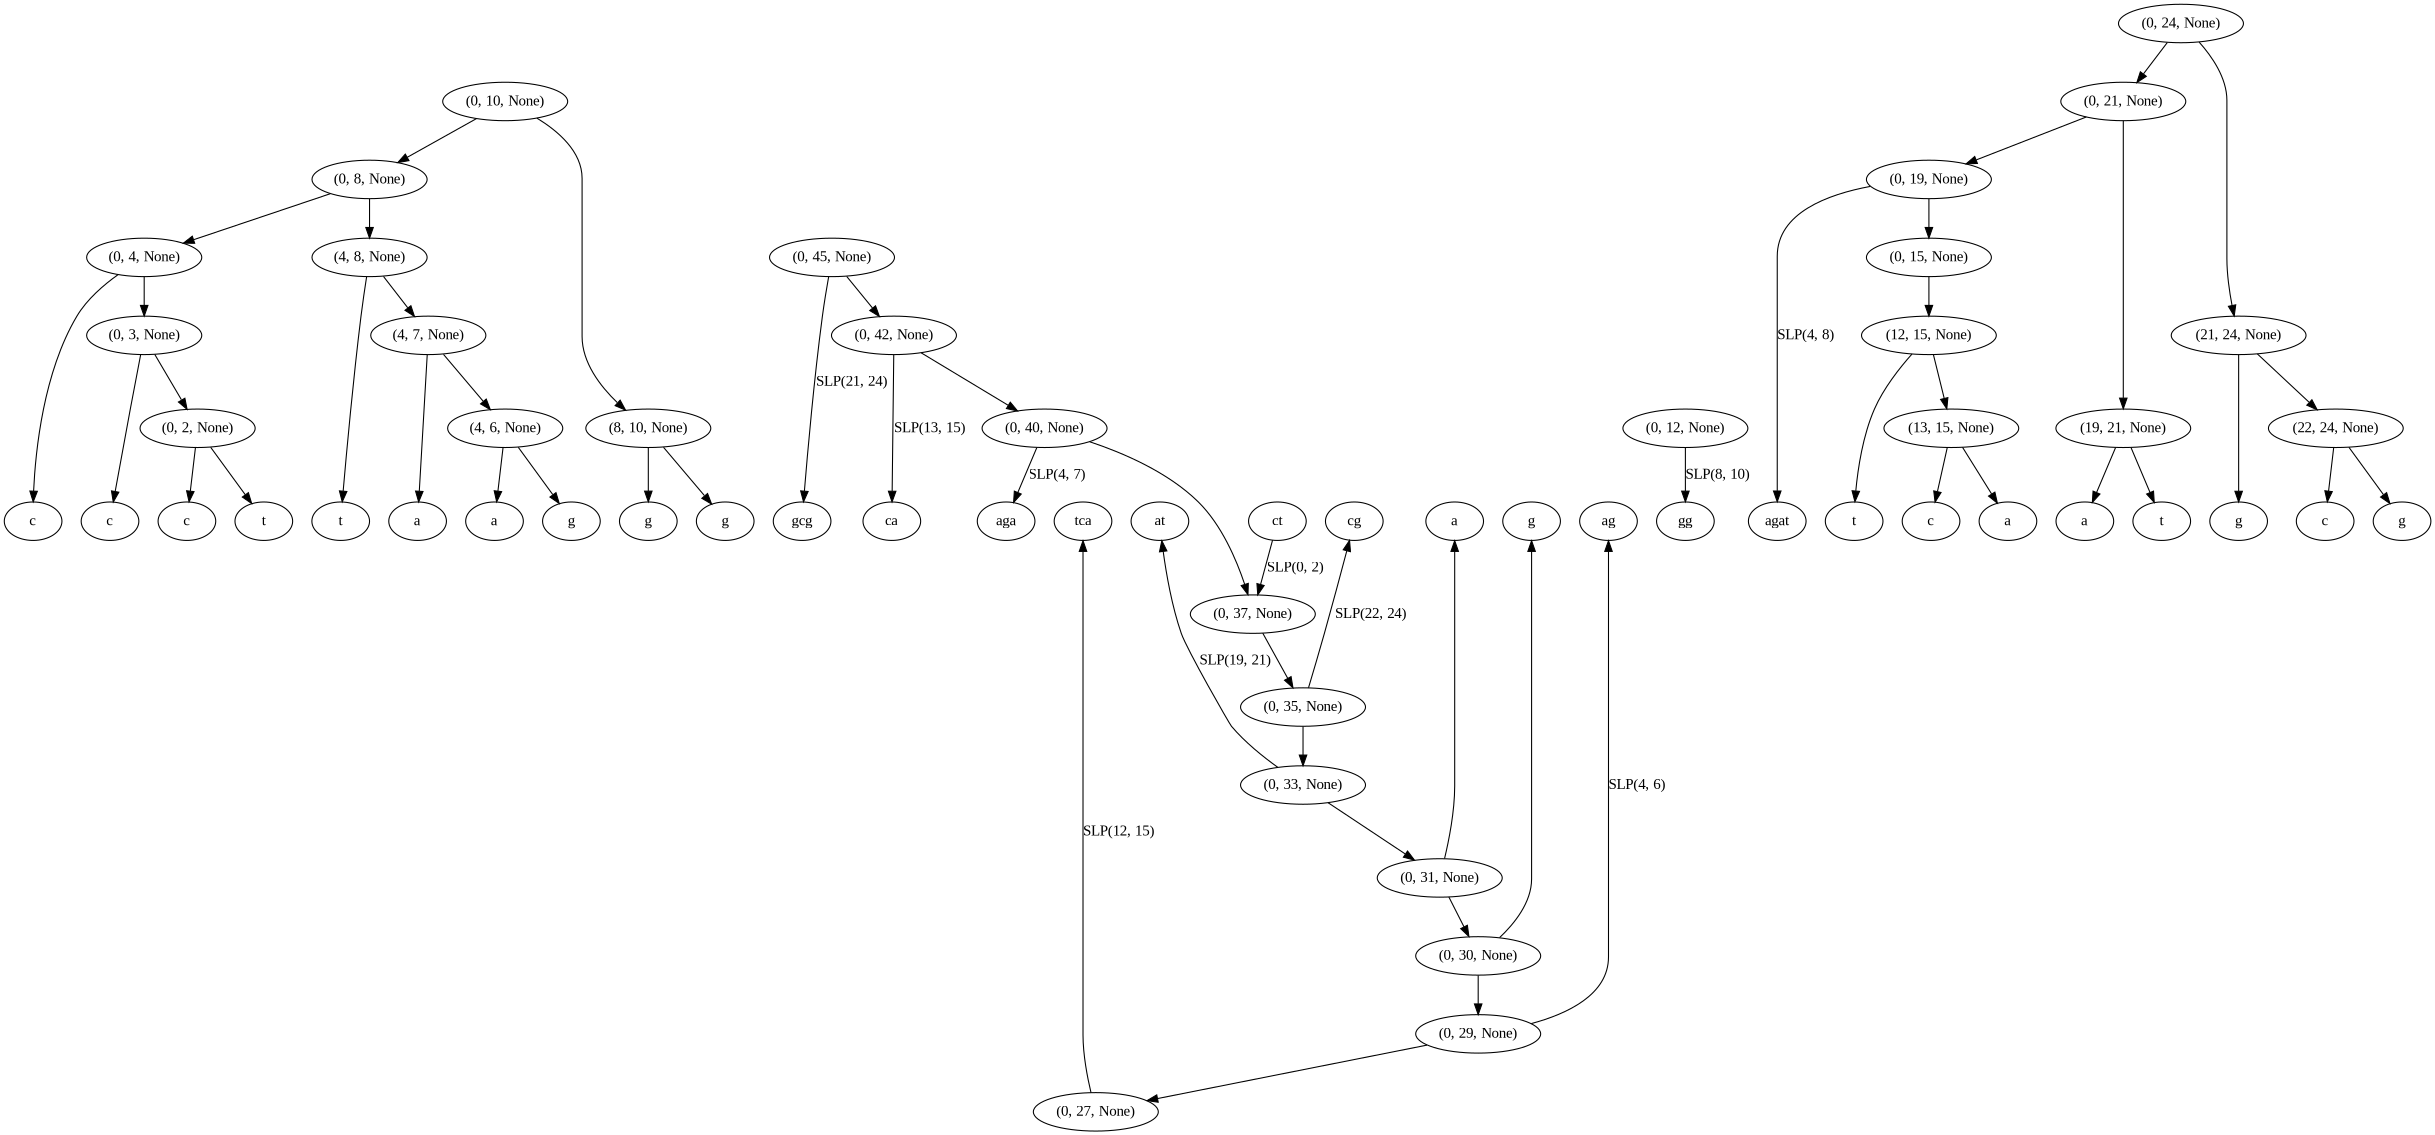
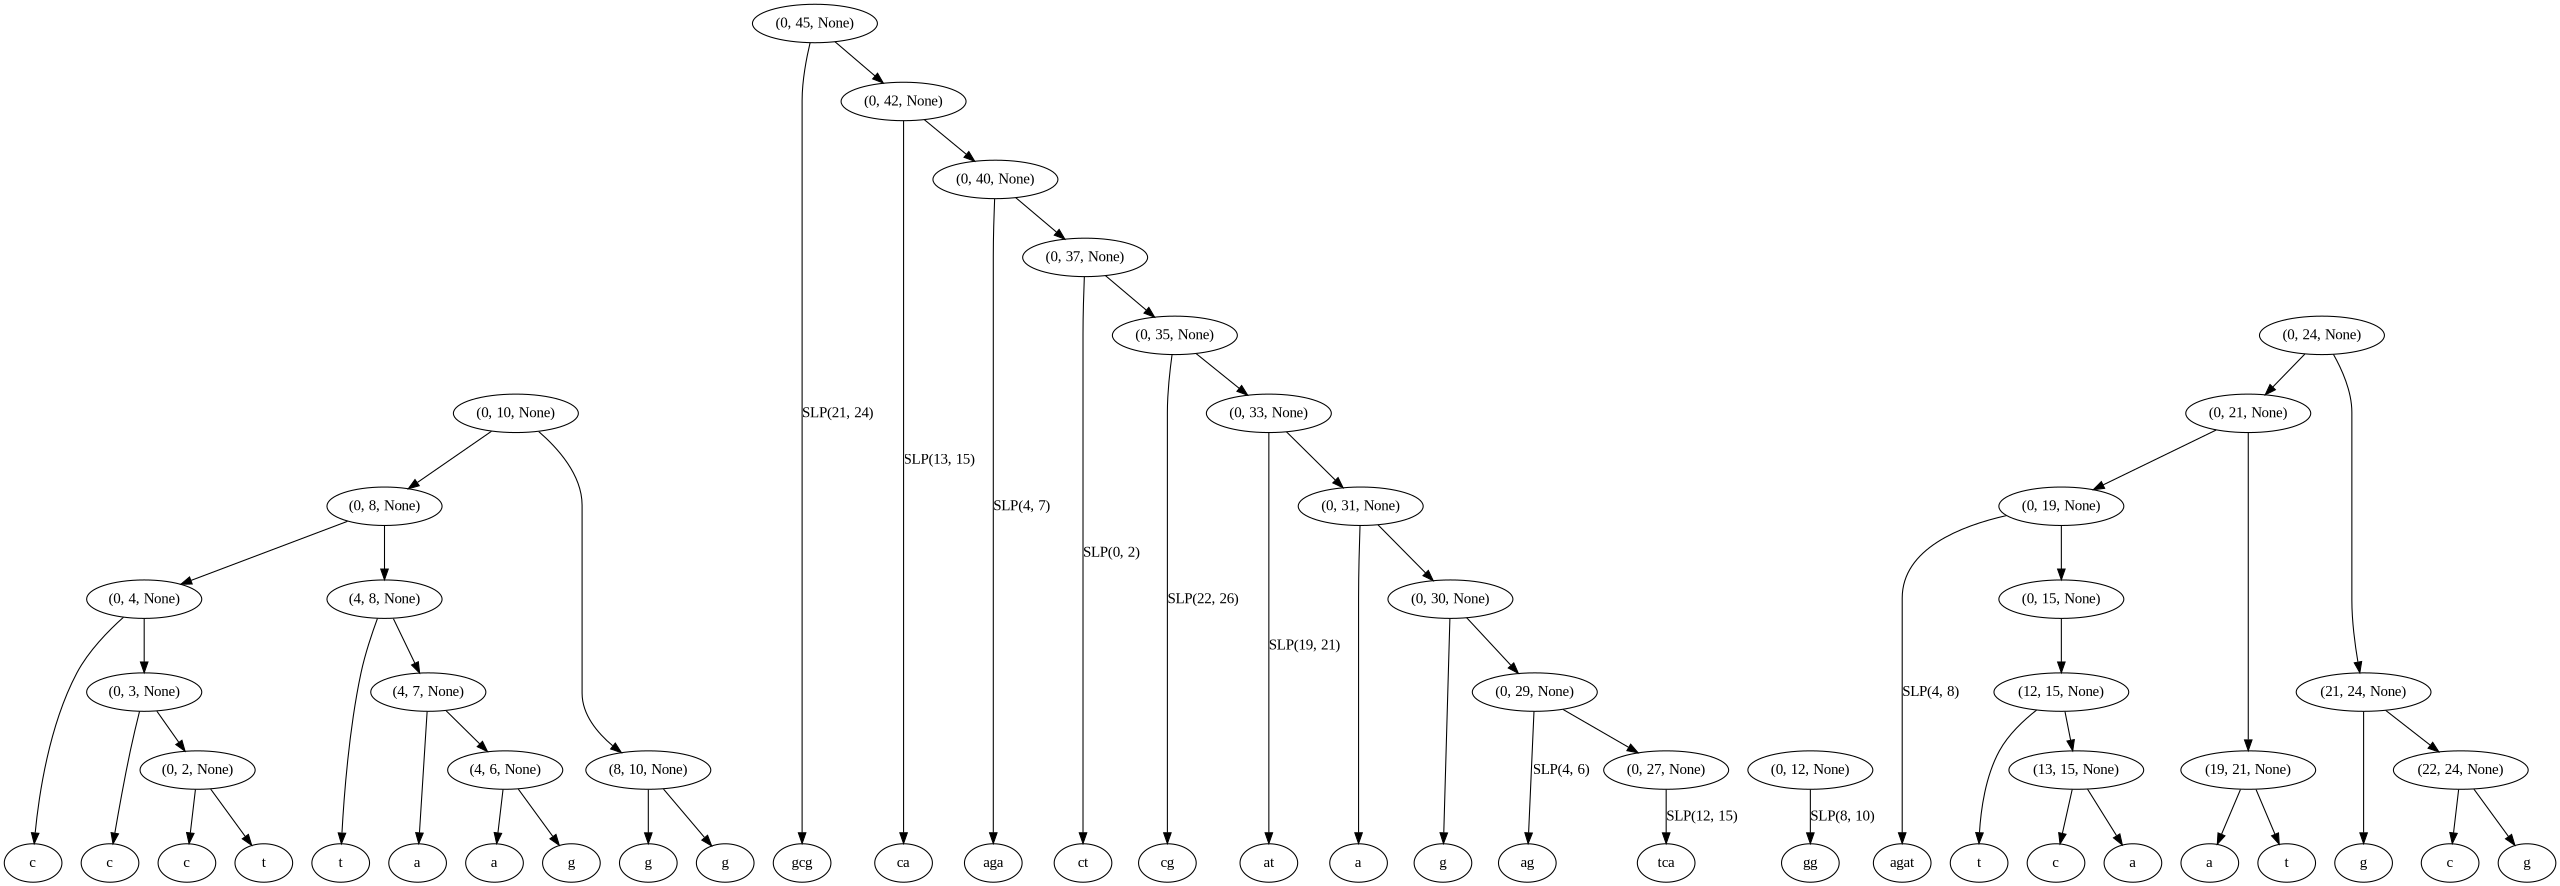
edge "ct" -> "(0, 37, None)": reversed
edge "(0, 35, None)" -> "cg": label "SLP(22, 24)" -> "SLP(22, 26)"
